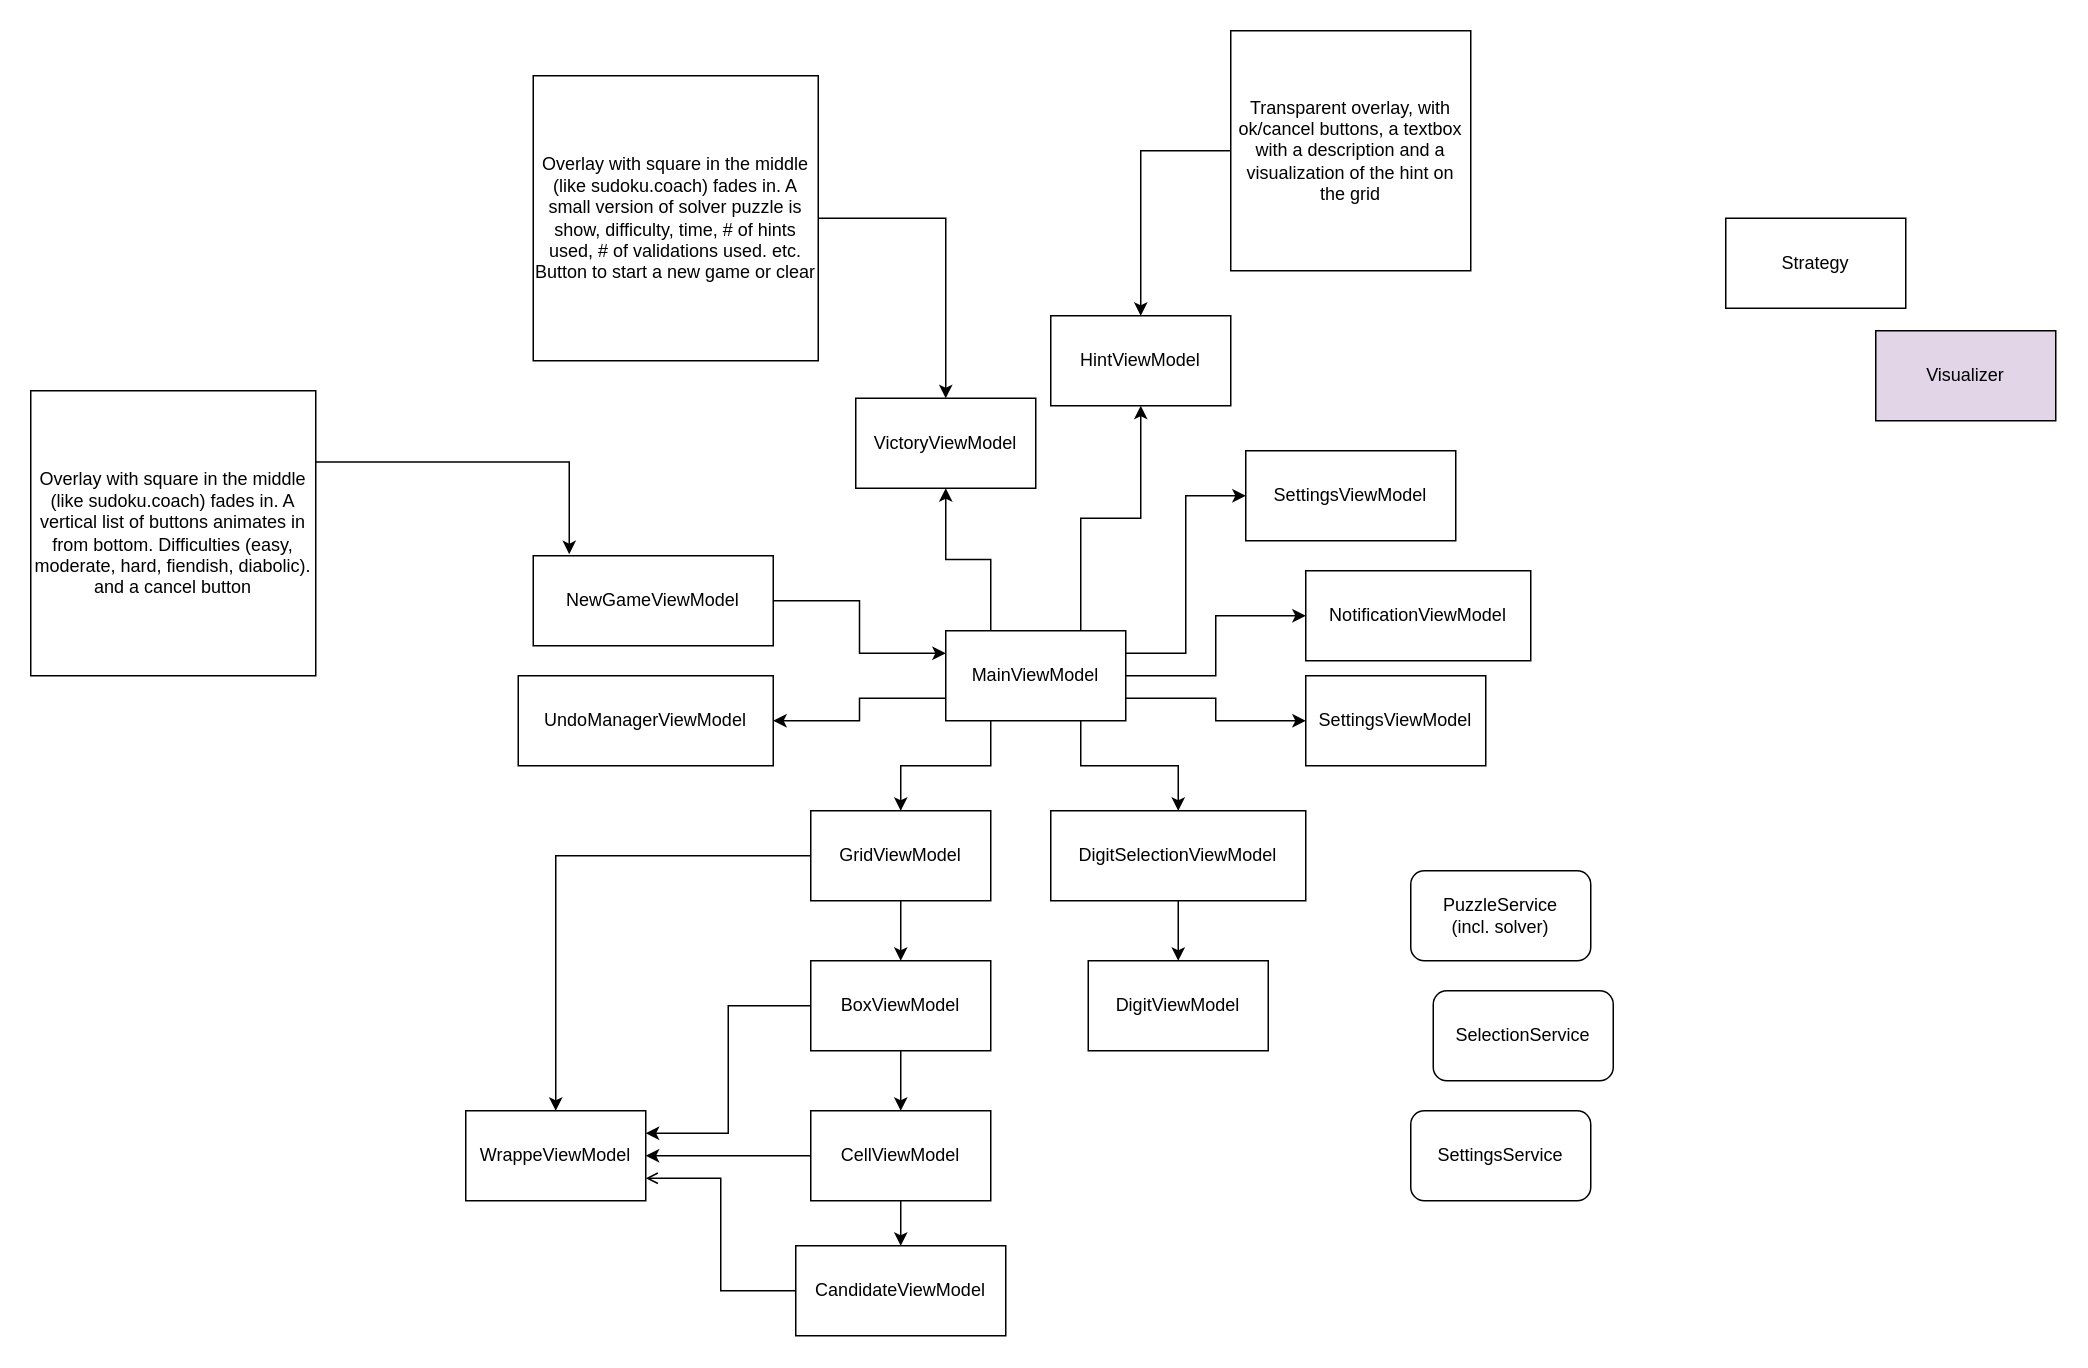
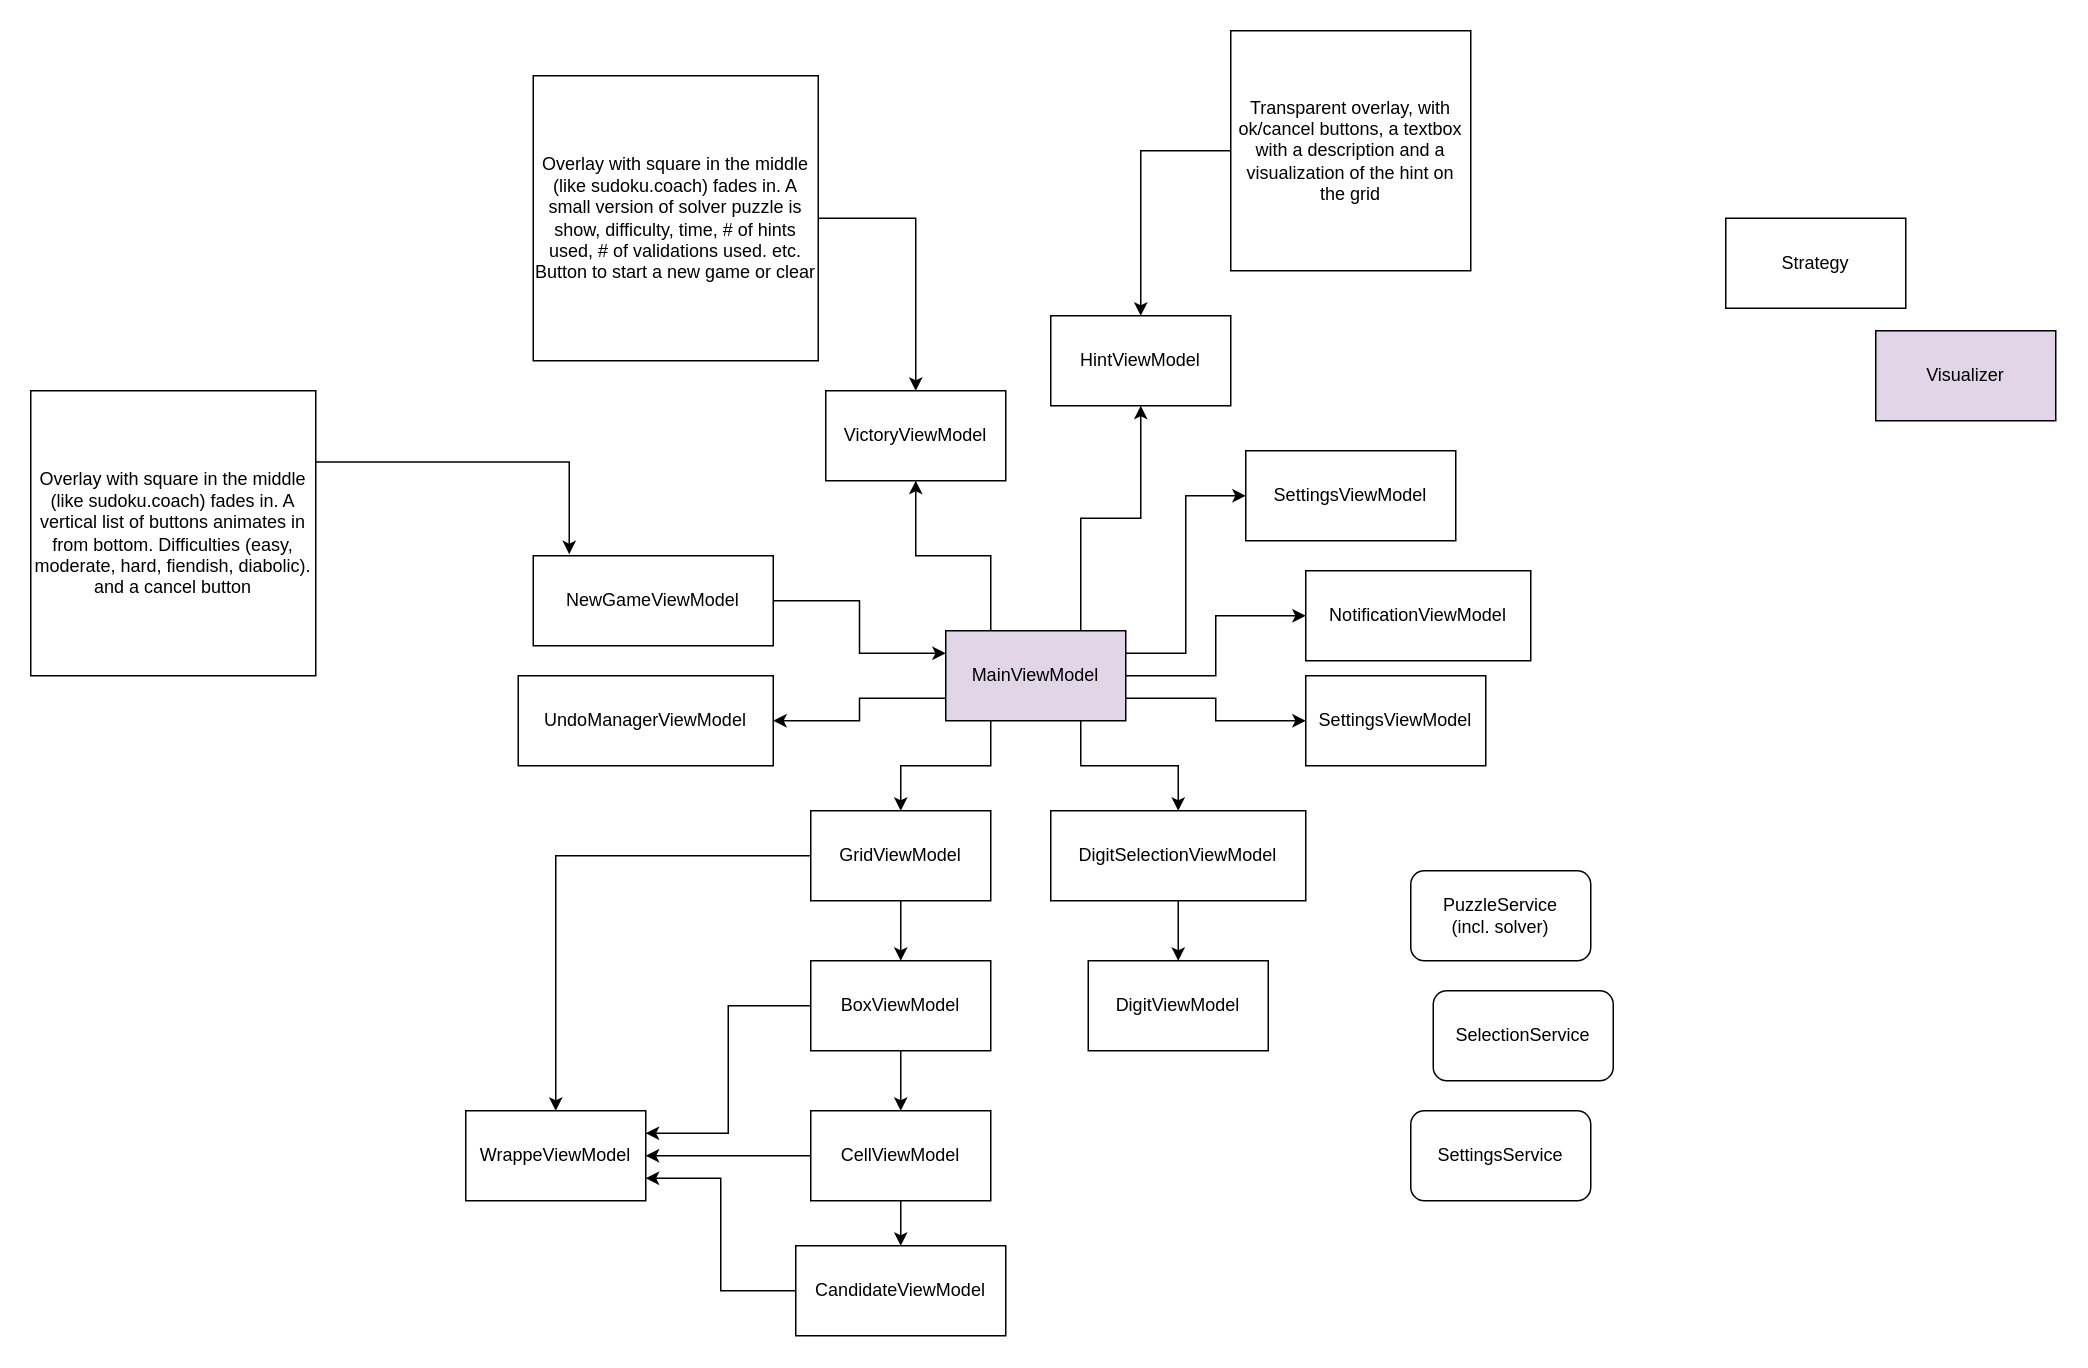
node "VictoryViewModel": moved (946, 443) -> (916, 436)
node "MainViewModel": fillcolor #ffffff -> #e1d5e7
edge "CandidateViewModel" -> "WrappeViewModel": arrowhead open -> classic
